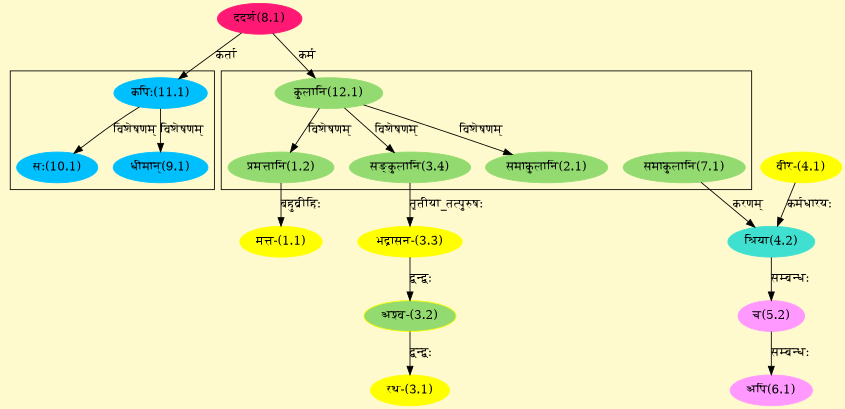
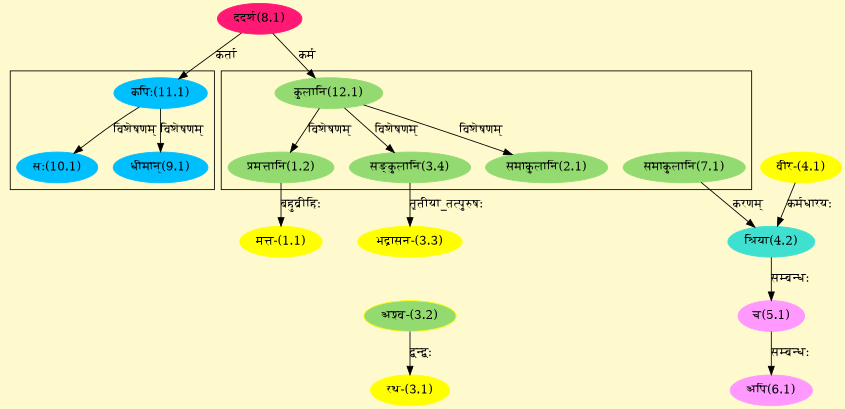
edge "भद्रासन-(3.3)" -> "अश्व-(3.2)": removed, label "द्वन्द्वः"
node "च(5.2)": label "च(5.2)" -> "च(5.1)"
